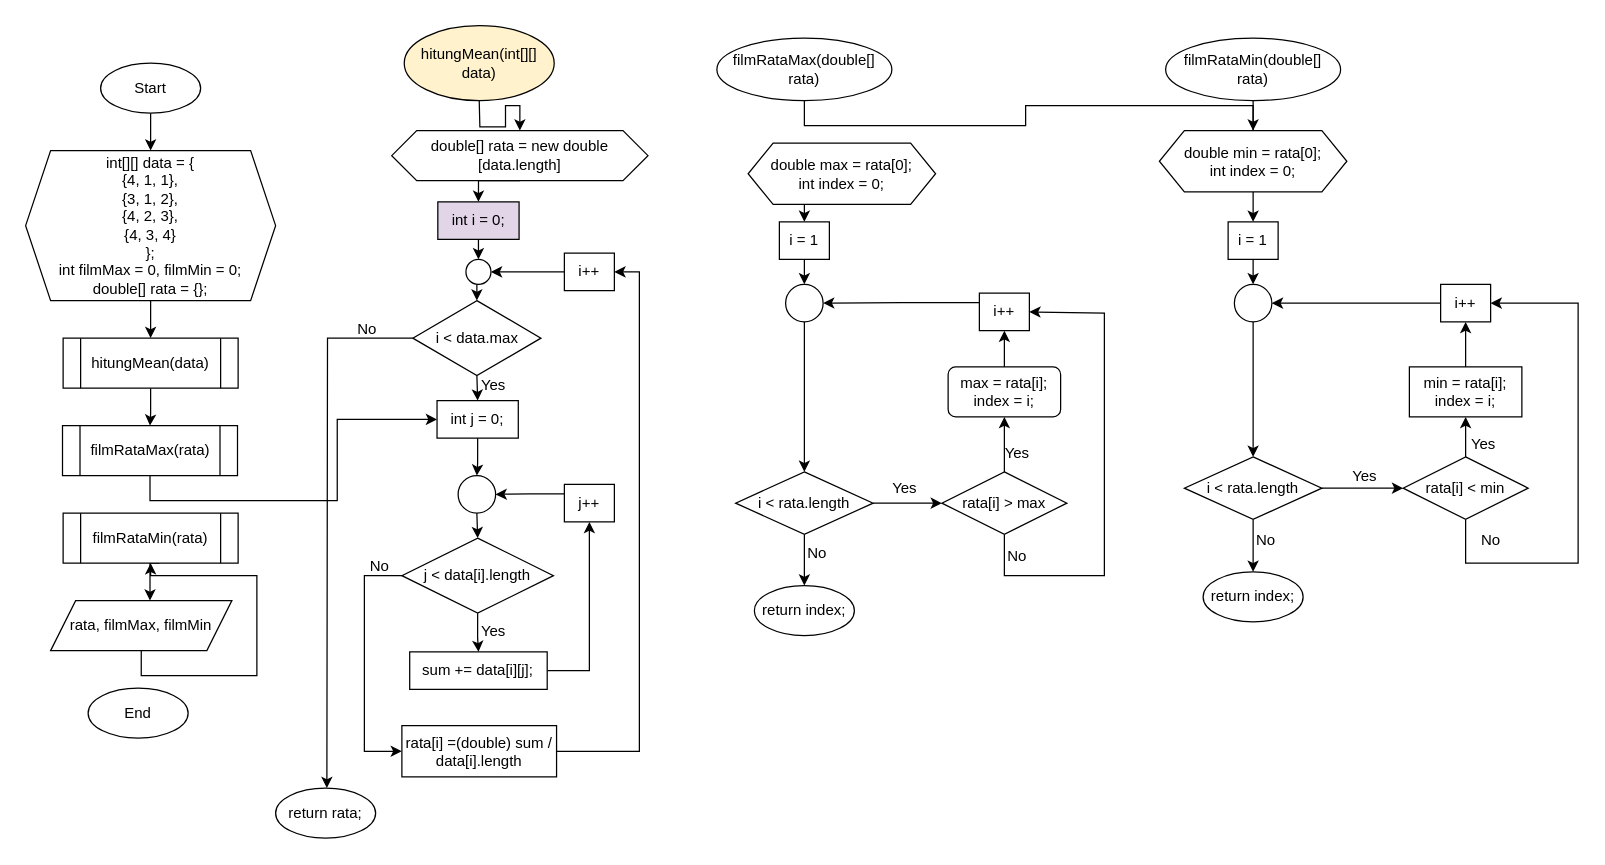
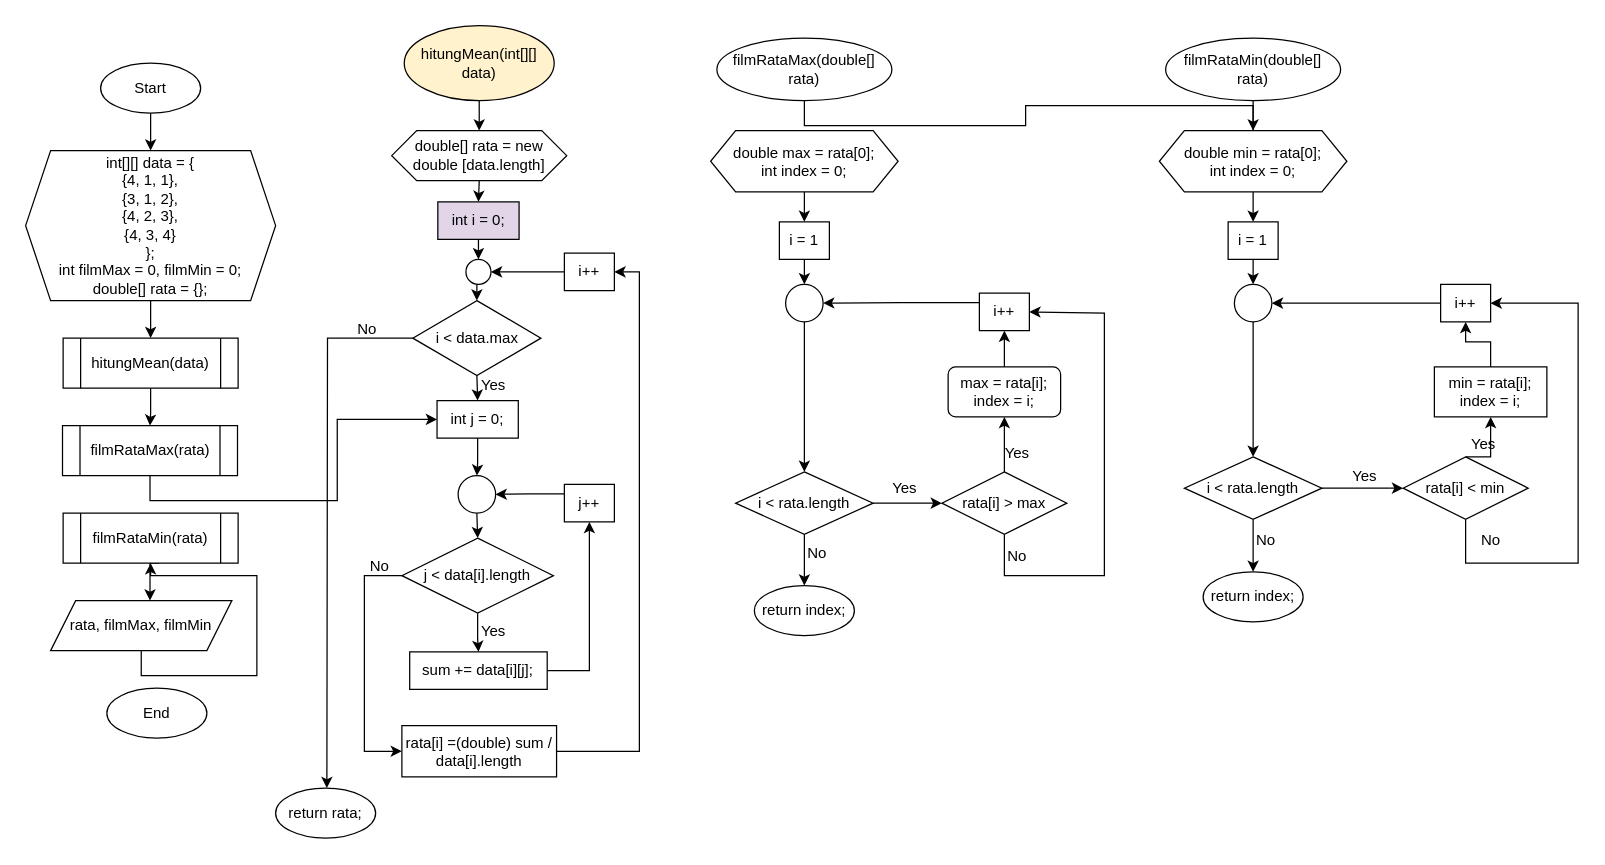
node "double[] rata = new double [data.length]": size 256x50 -> 175x50
node "double max = rata[0]; int index = 0;": moved (842, 174) -> (804, 161)
node "min = rata[i]; index = i;": moved (1466, 392) -> (1491, 392)
node "End": moved (138, 713) -> (157, 713)
